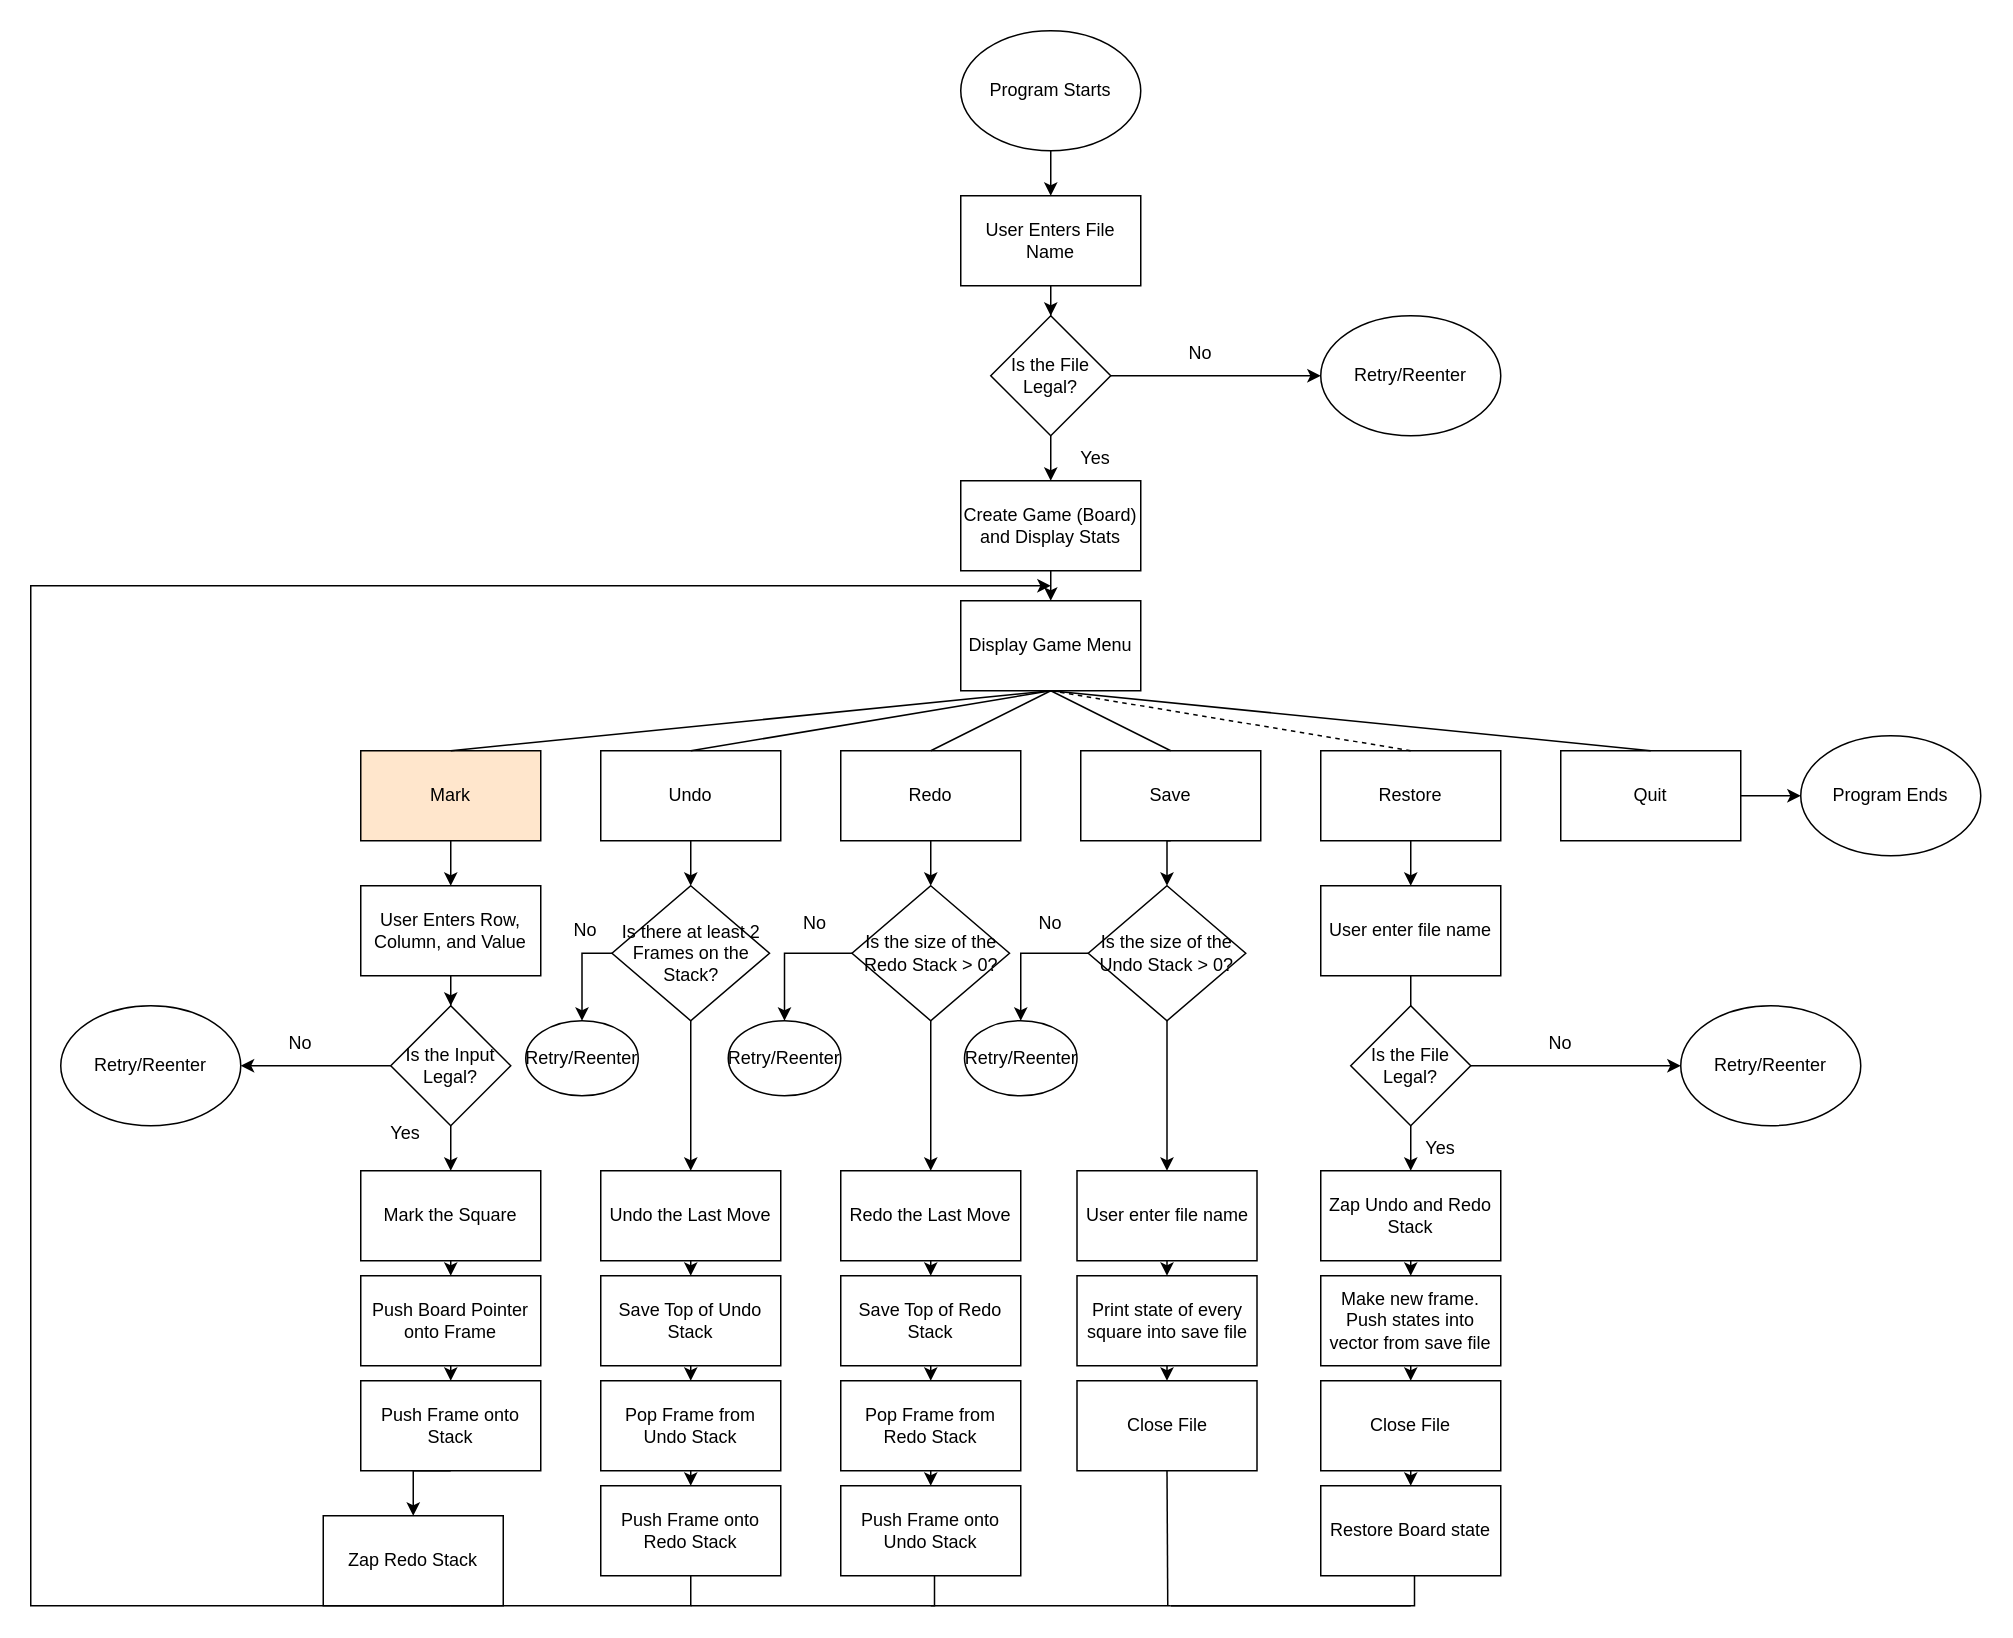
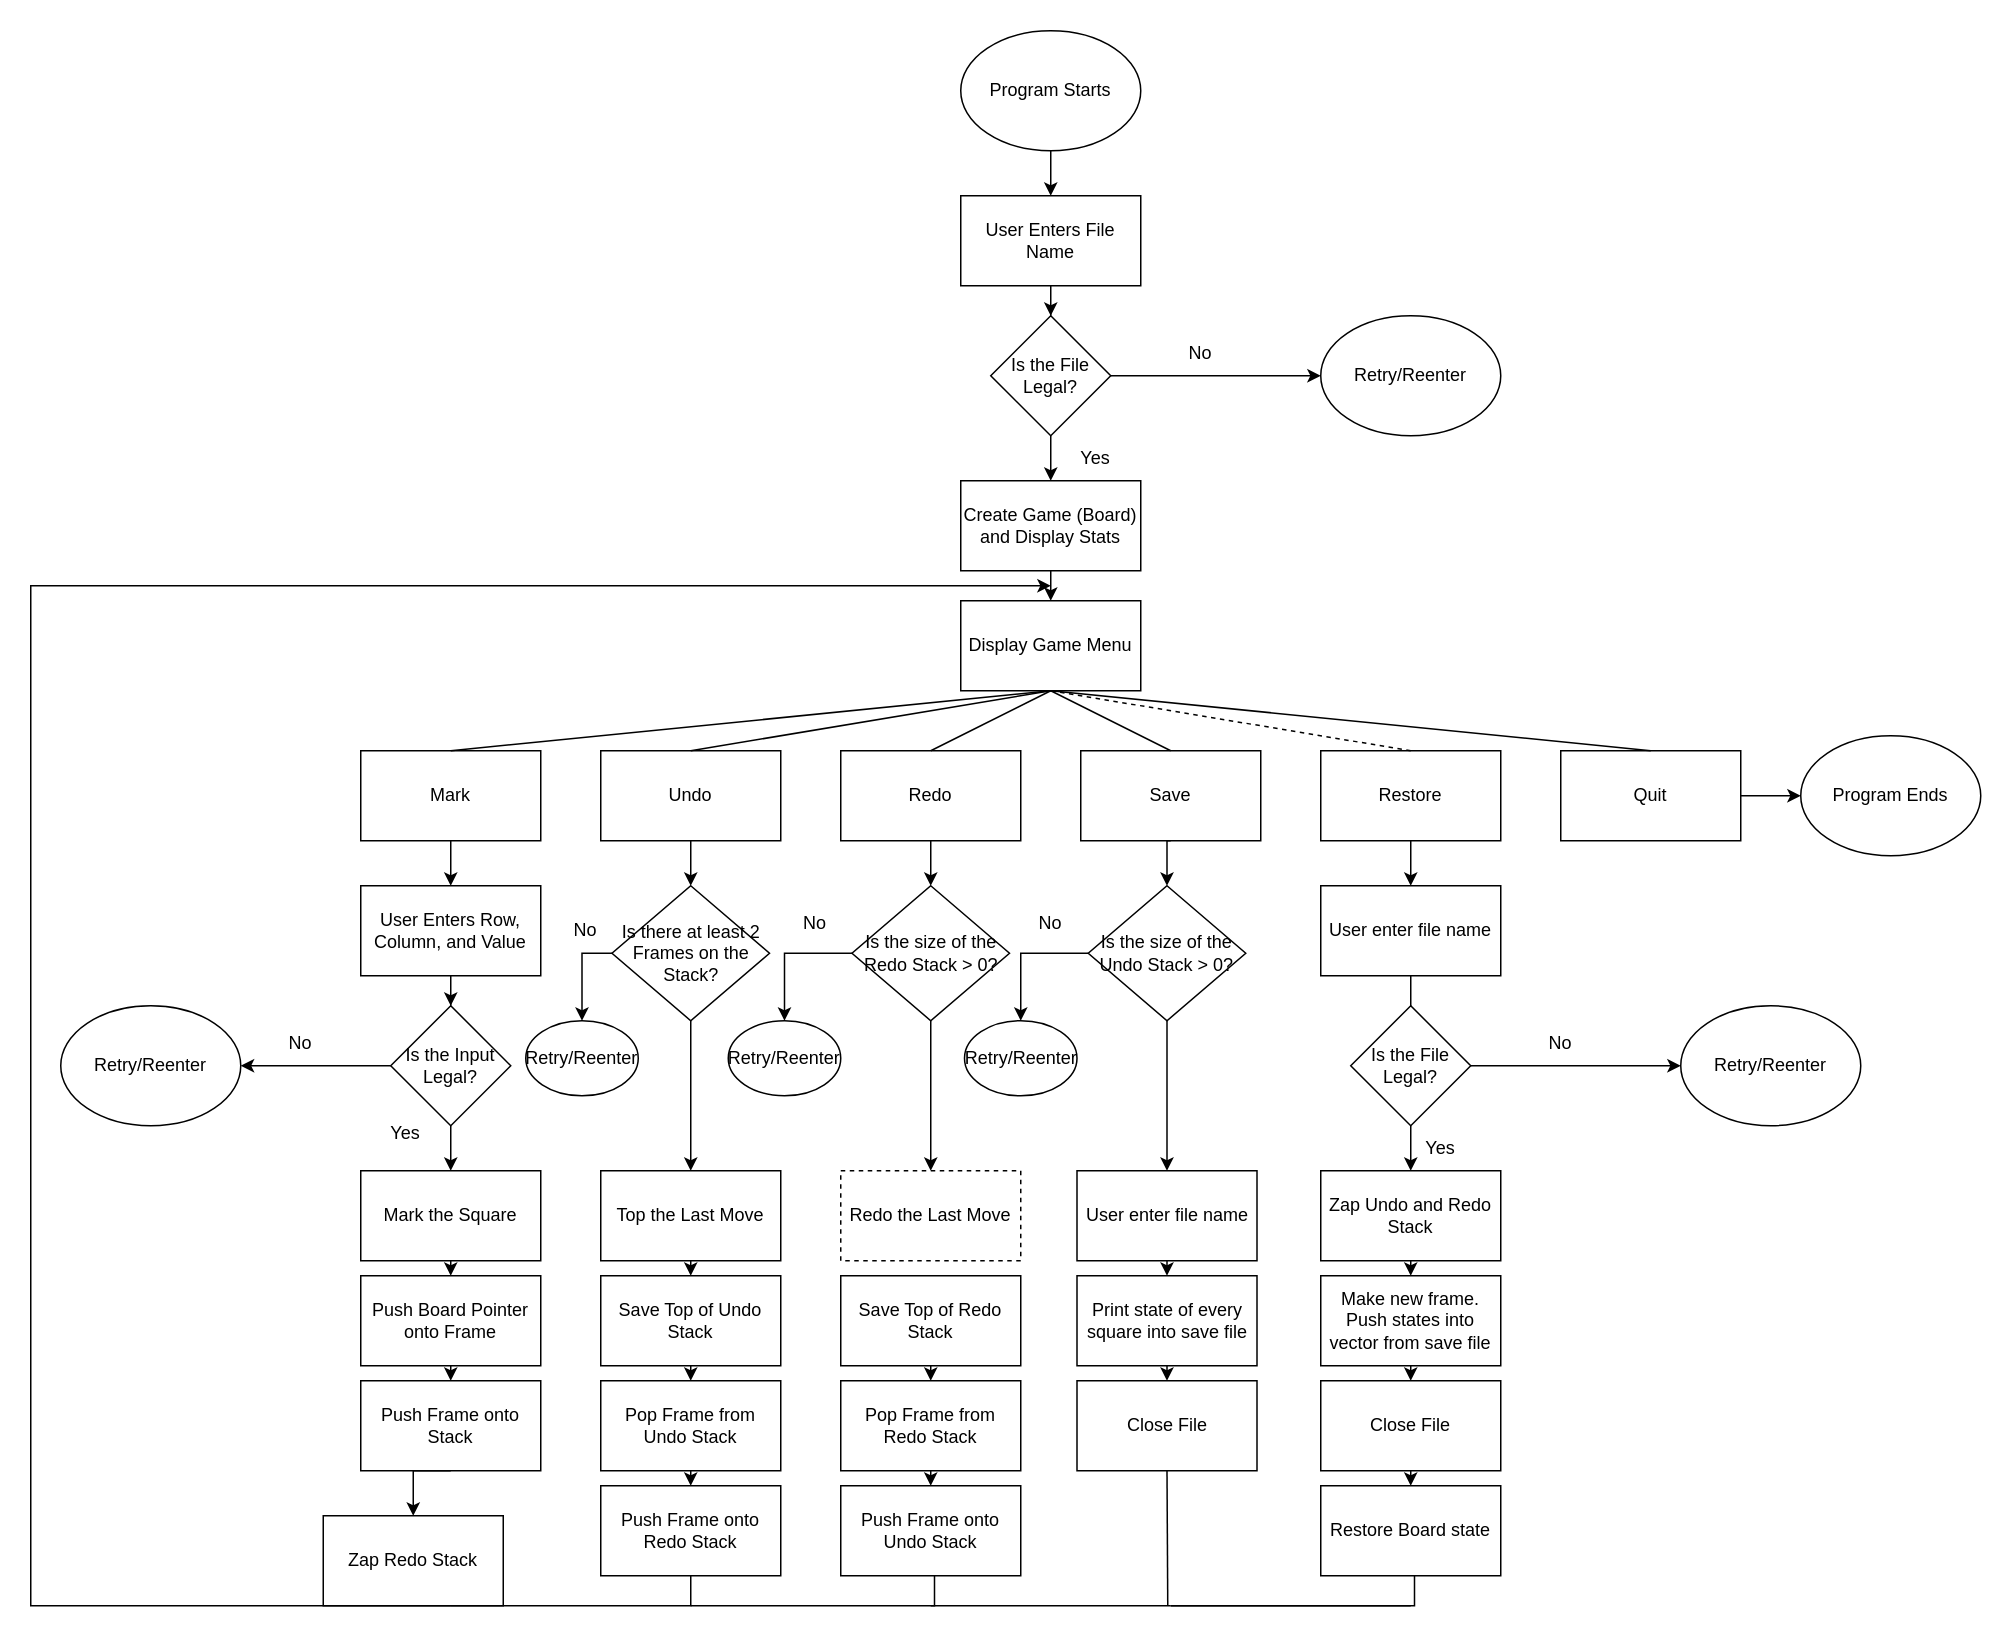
node "Mark": fillcolor #ffe6cc -> #ffffff
node "Undo the Last Move": label "Undo the Last Move" -> "Top the Last Move"
node "Redo the Last Move": style solid -> dashed
edge "Redo the Last Move" -> "Save Top of Redo Stack": removed
